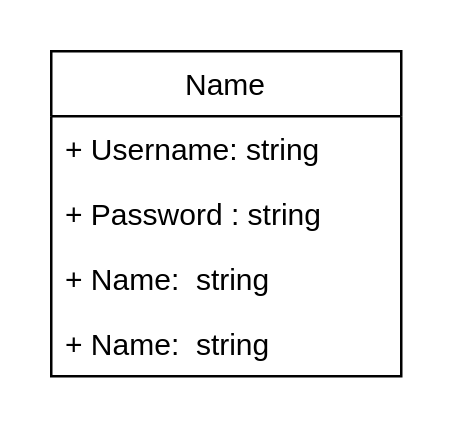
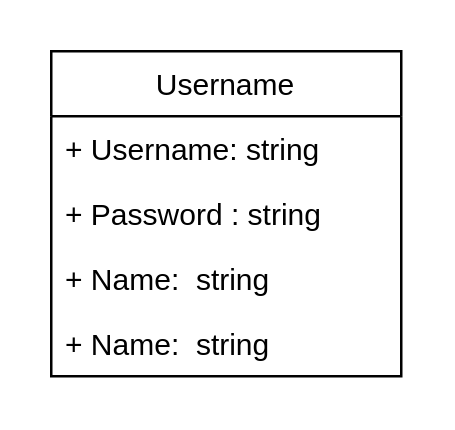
node "Name": label "Name" -> "Username"
